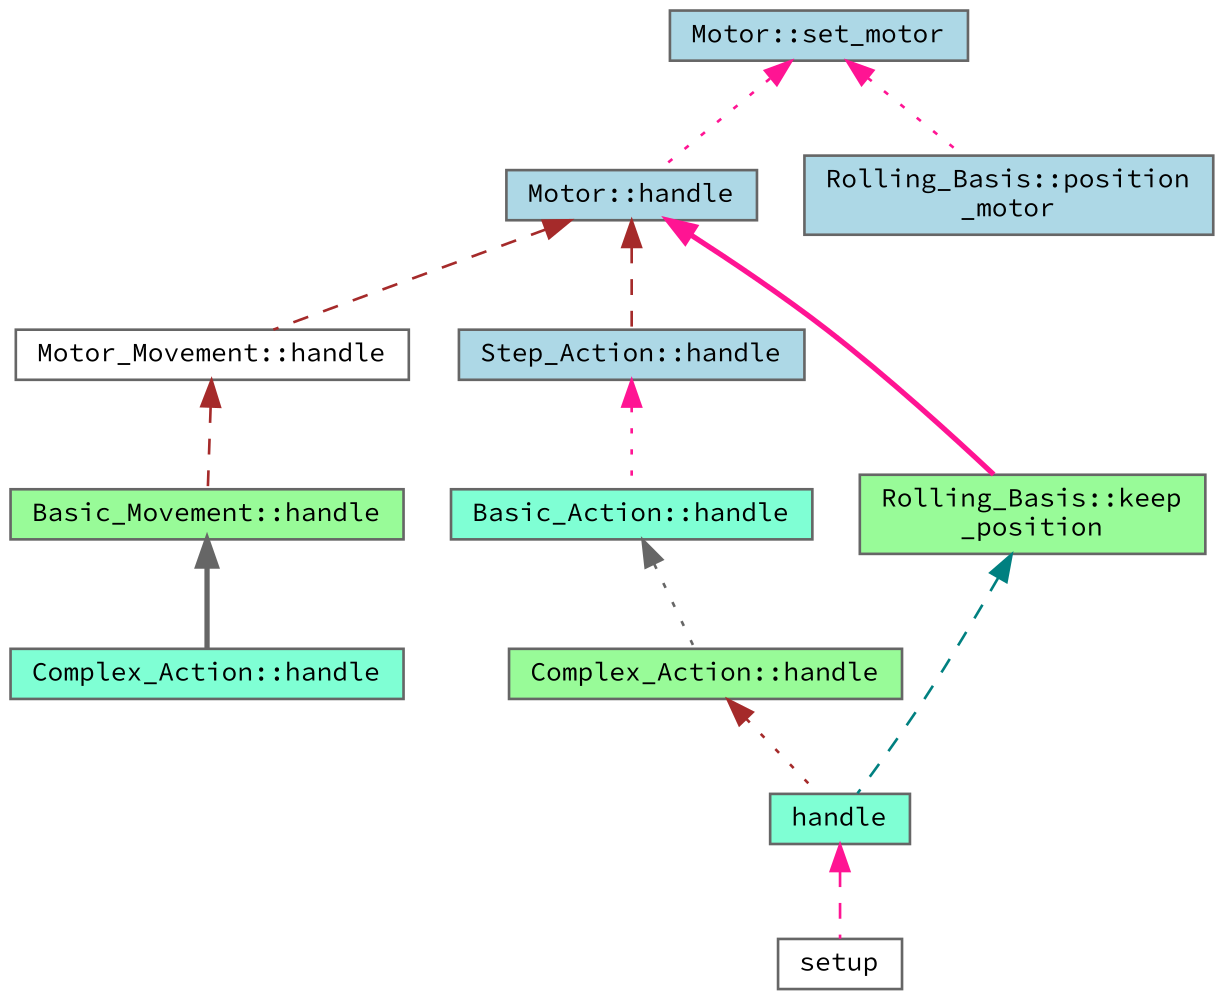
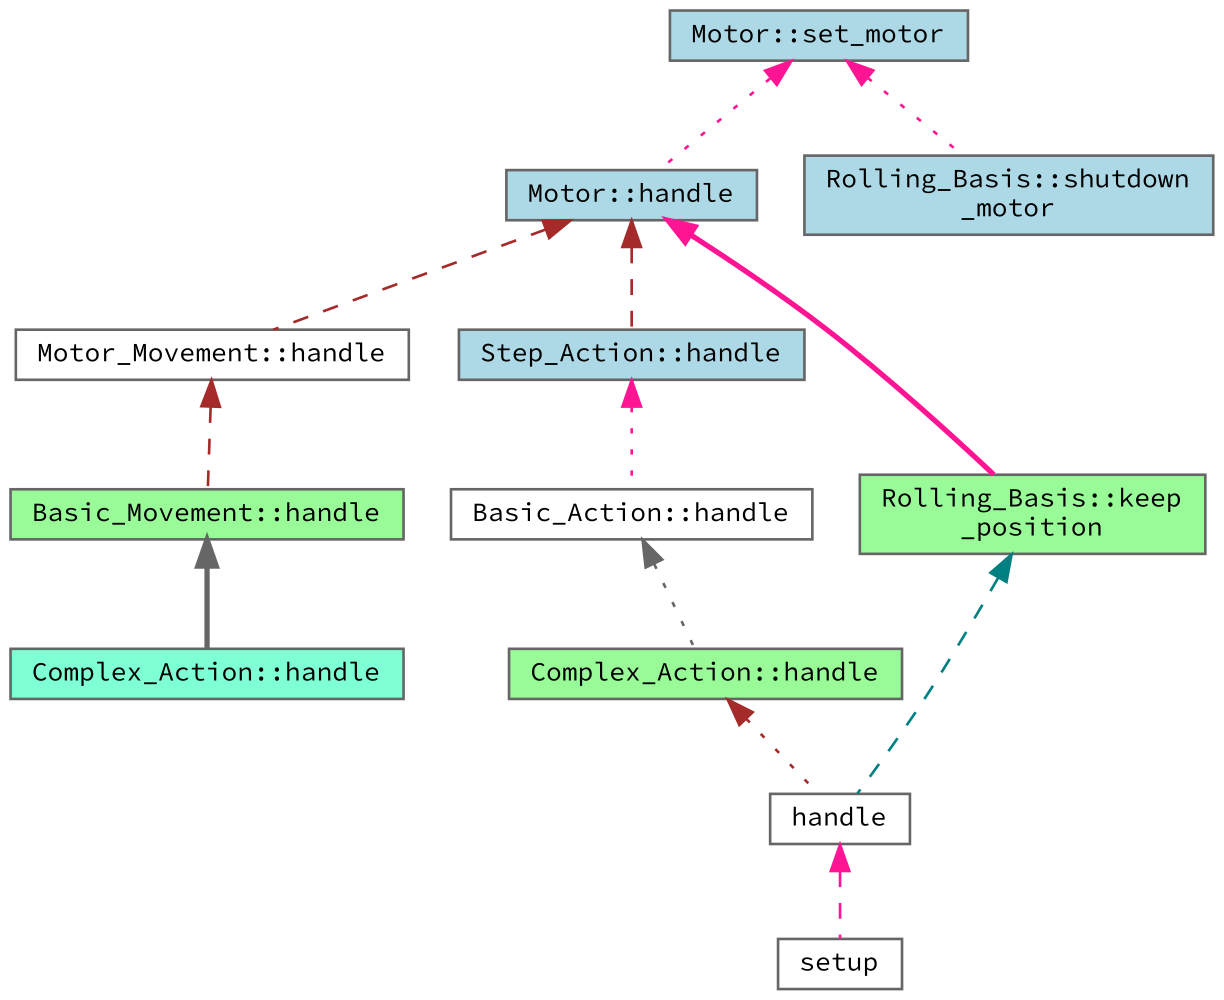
node "Rolling_Basis::position _motor": label "Rolling_Basis::position _motor" -> "Rolling_Basis::shutdown _motor"
node "Basic_Action::handle": fillcolor aquamarine -> white
node "handle": fillcolor aquamarine -> white
